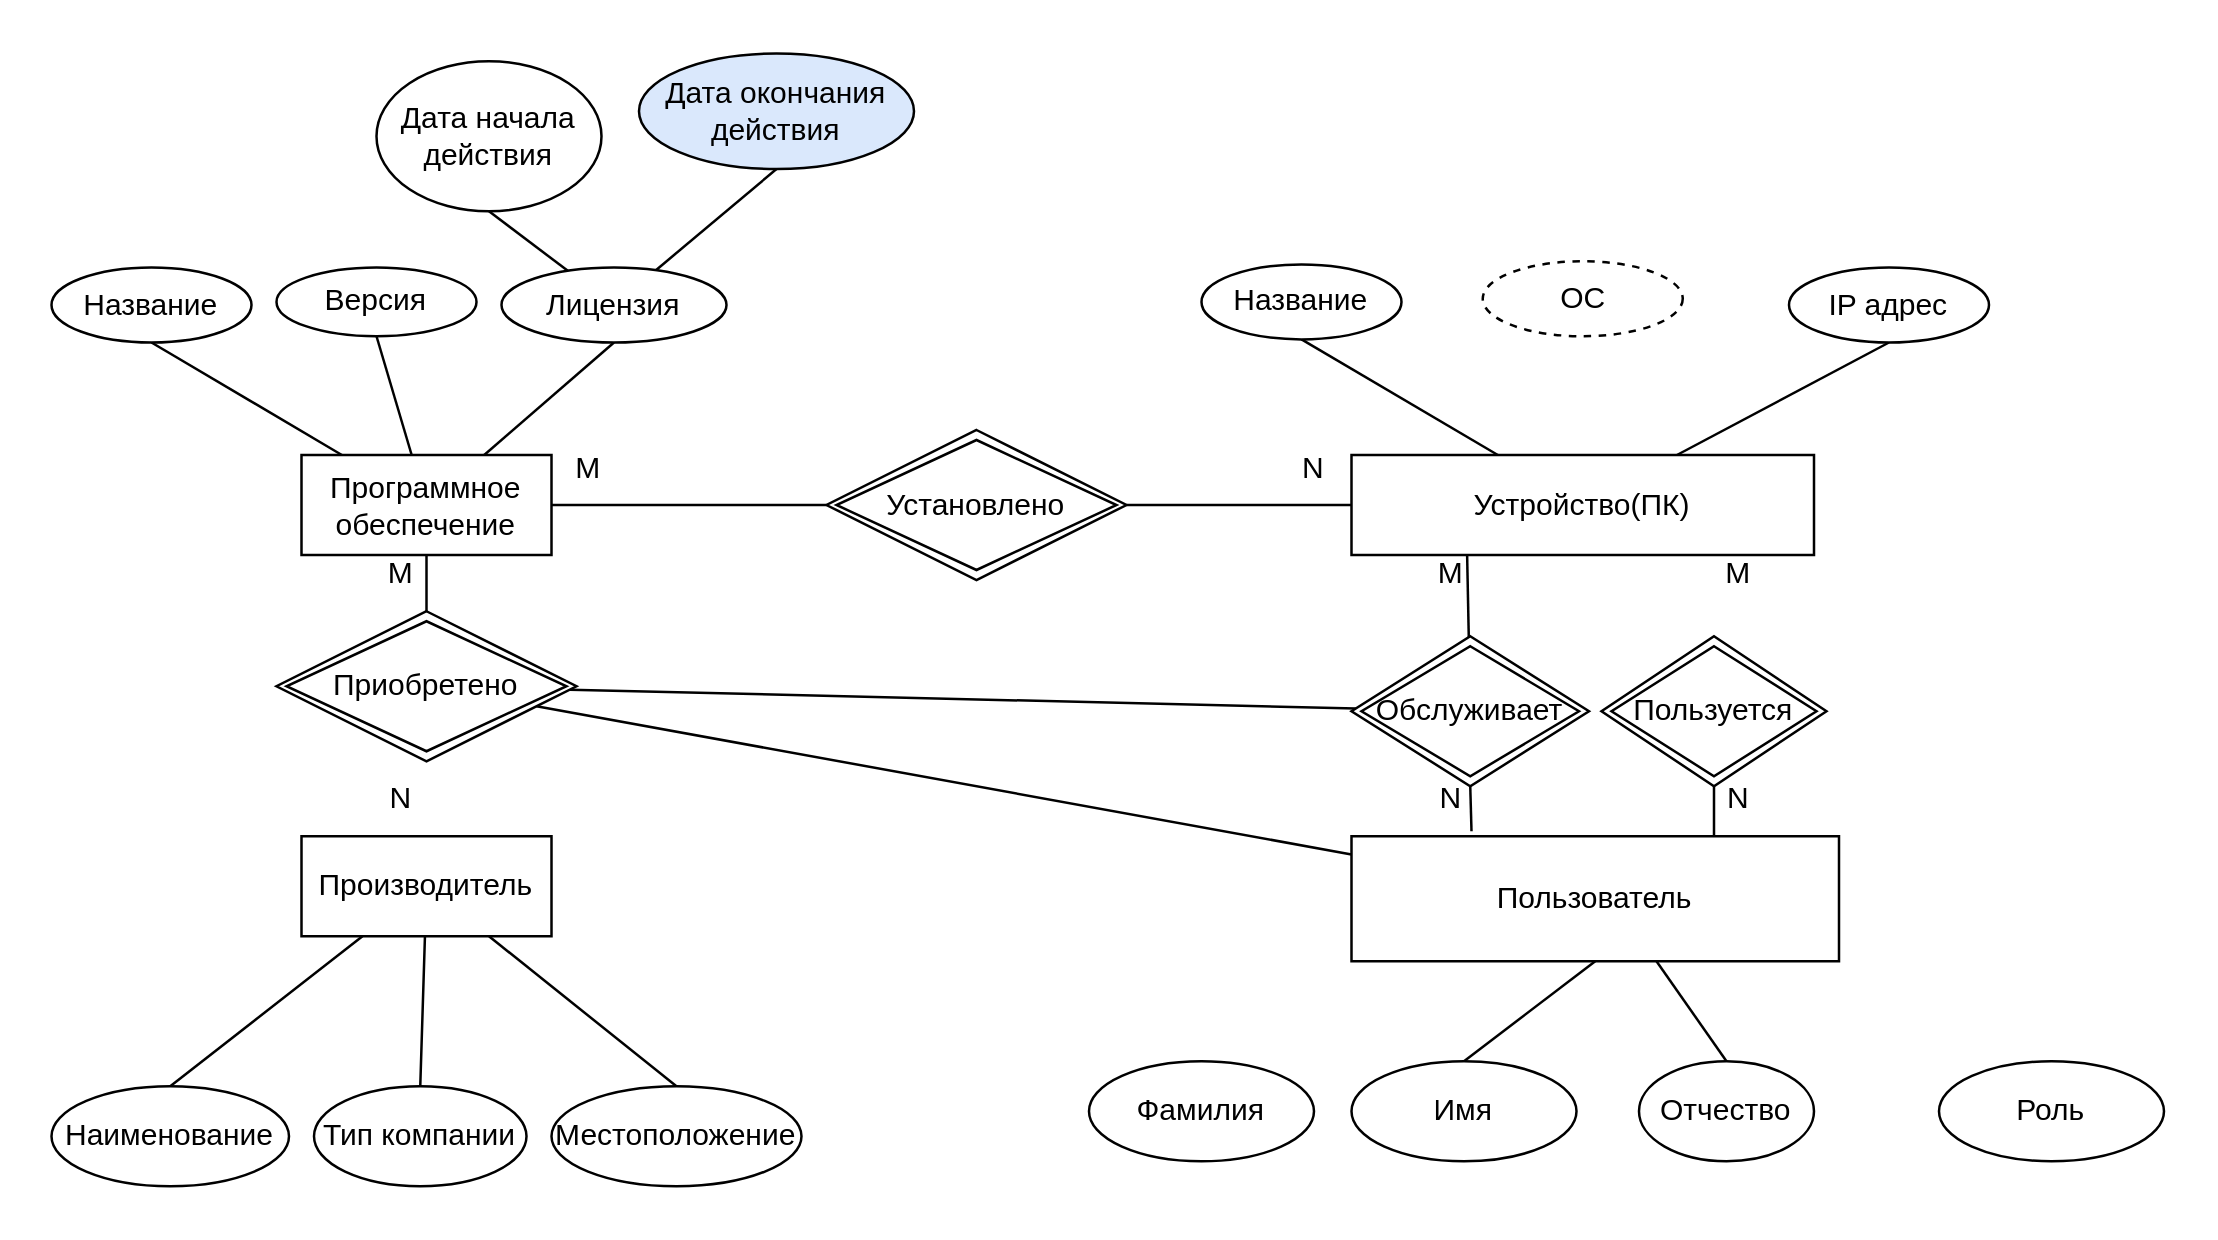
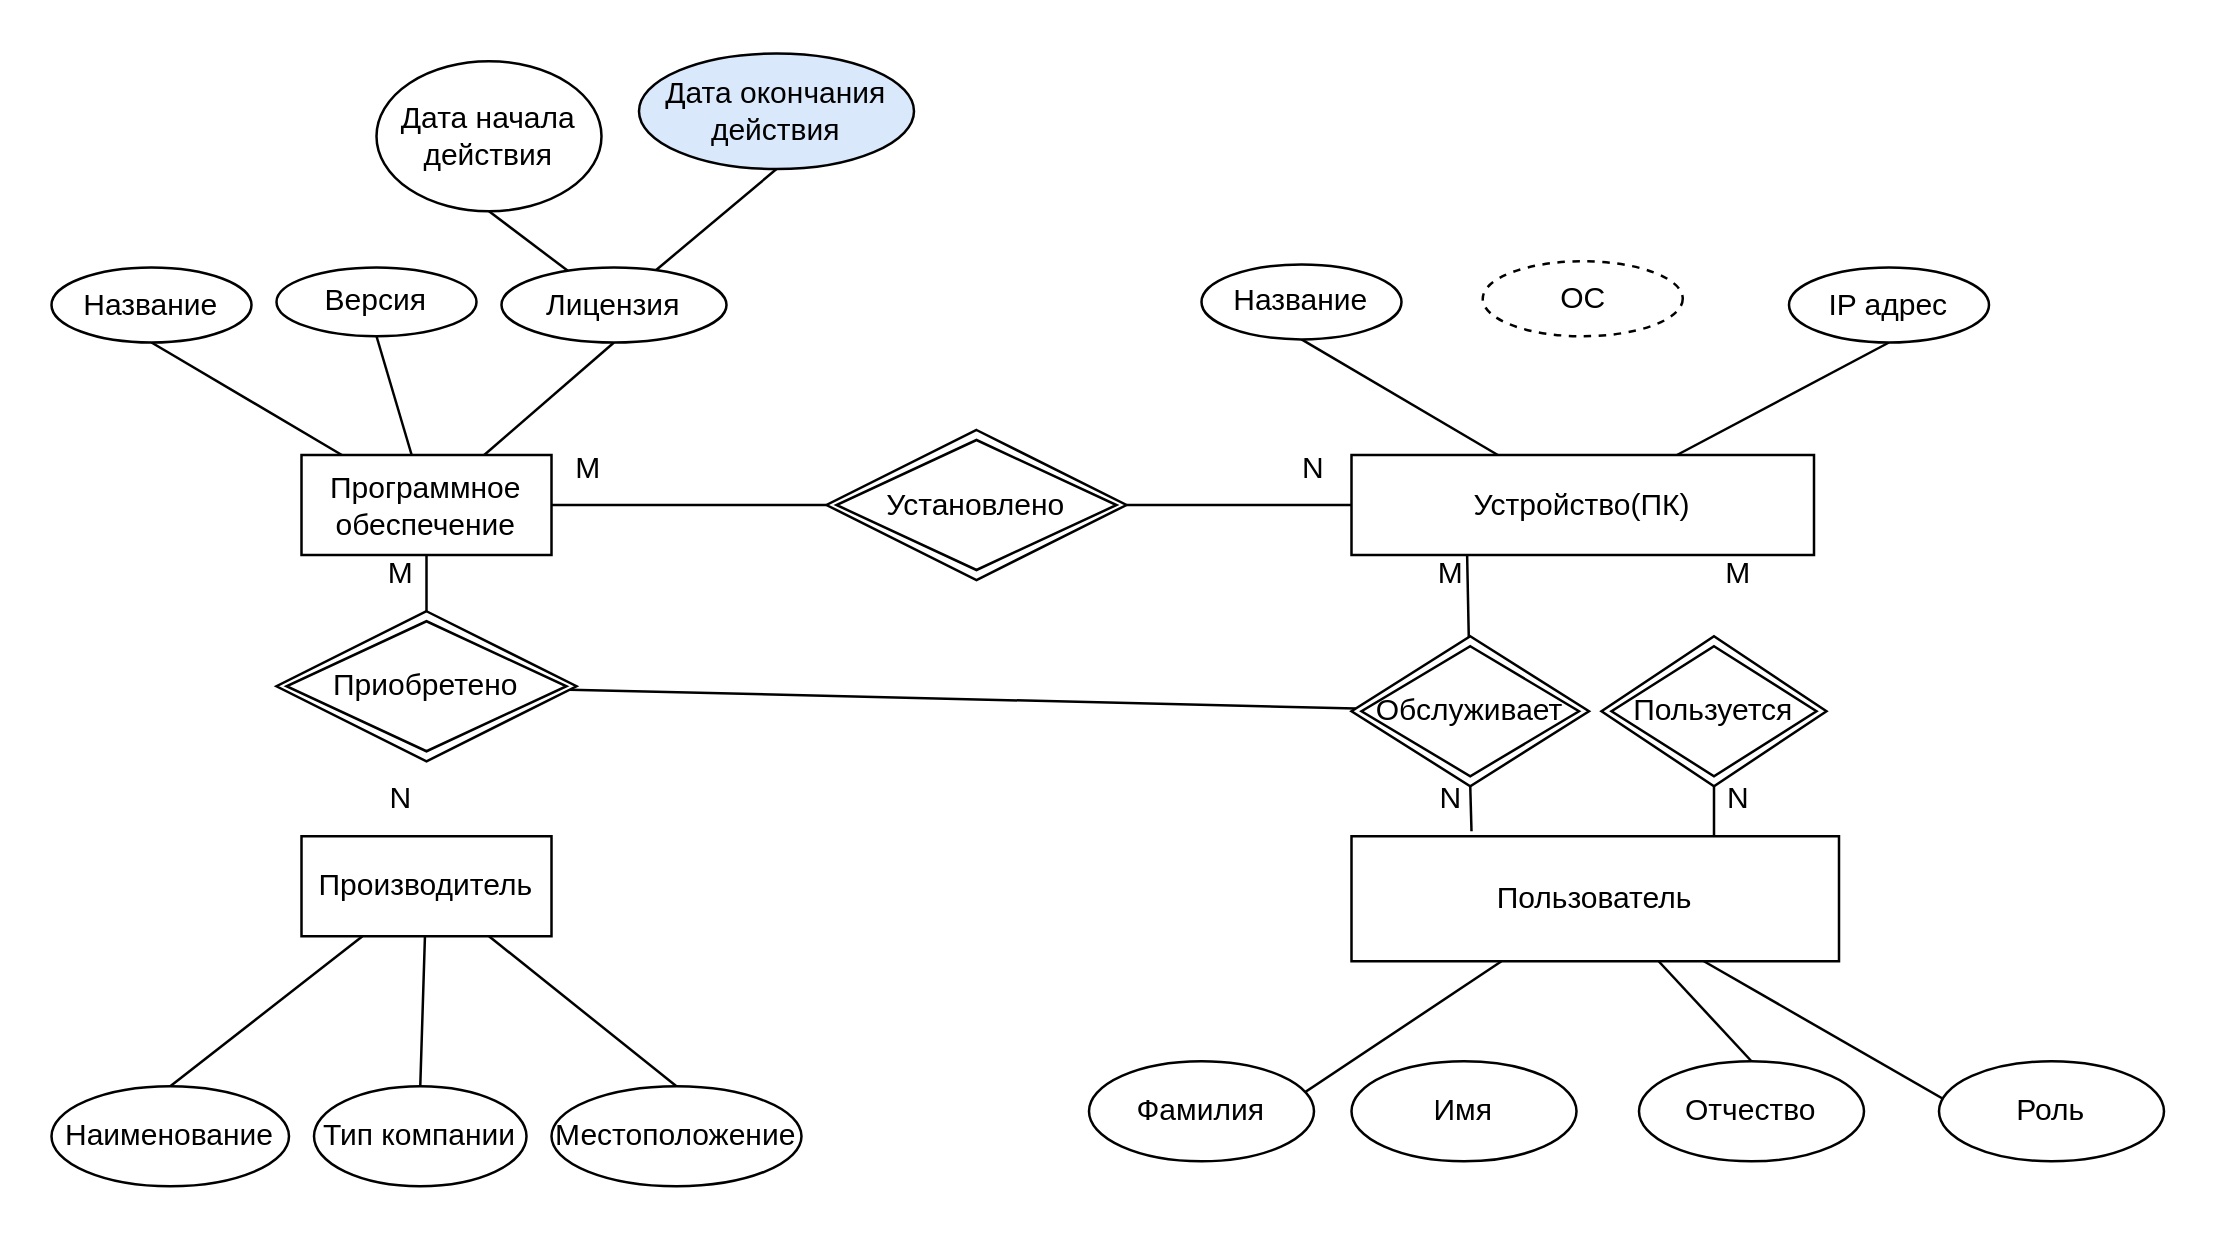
edge "Приобретено" -- "Пользователь": now "Фамилия" -- "Пользователь"
edge "Пользователь" -- "Имя": removed
edge "Пользователь" -- "Роль": added
node "Отчество": size 175x100 -> 225x100
